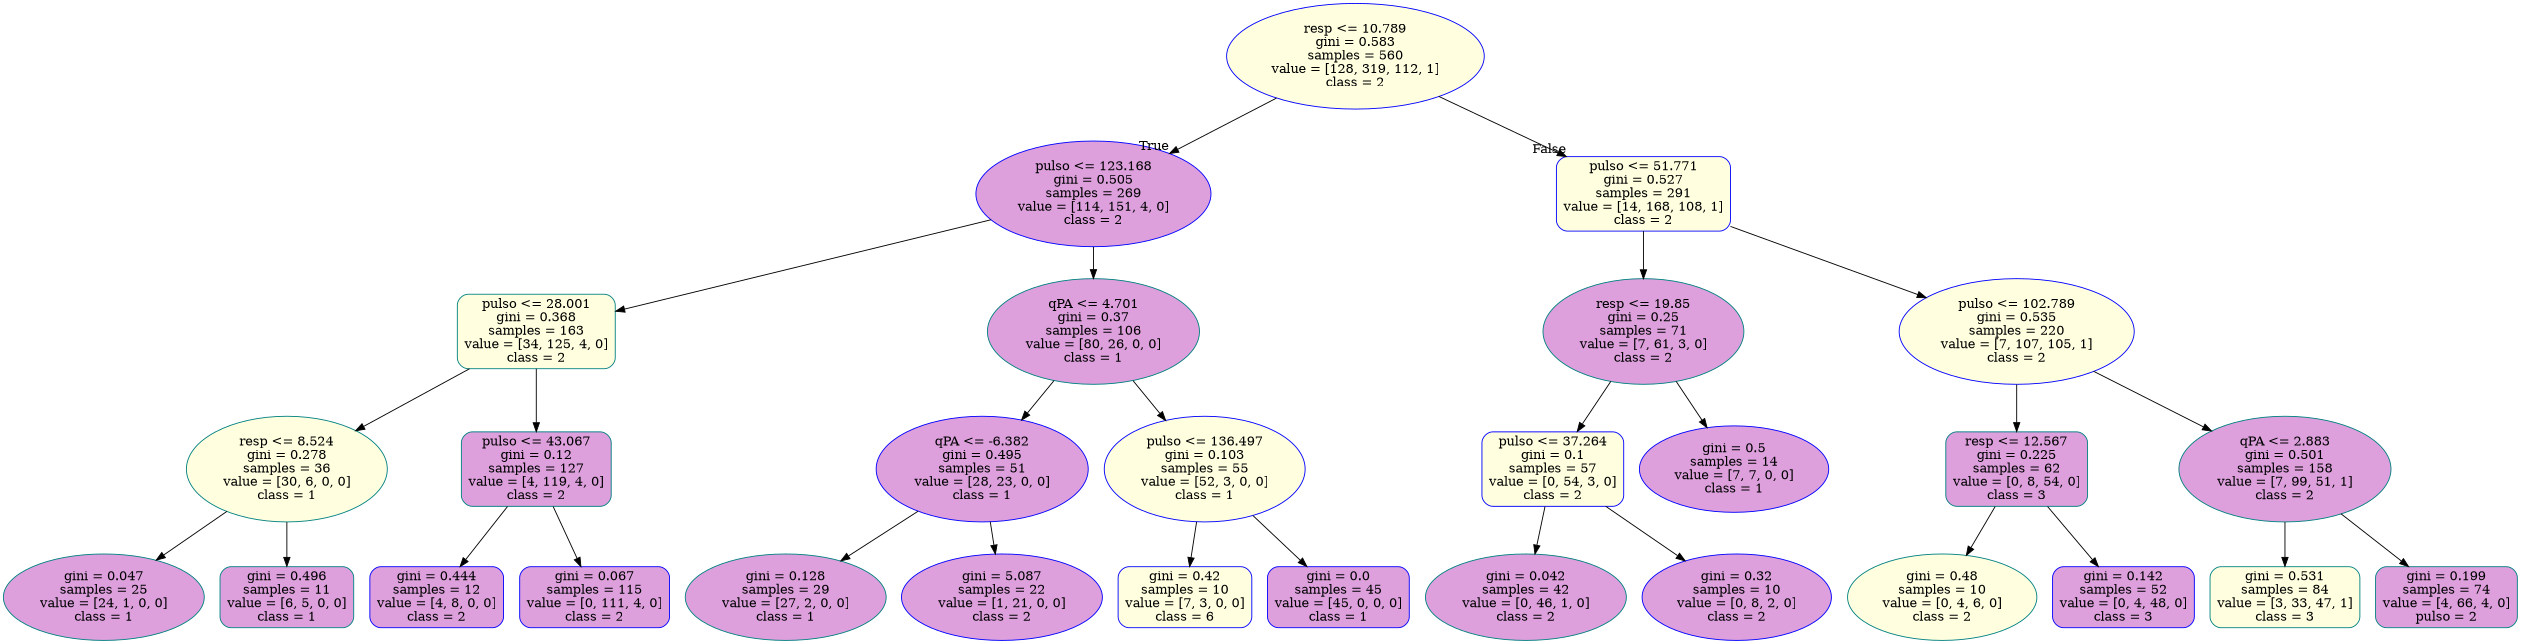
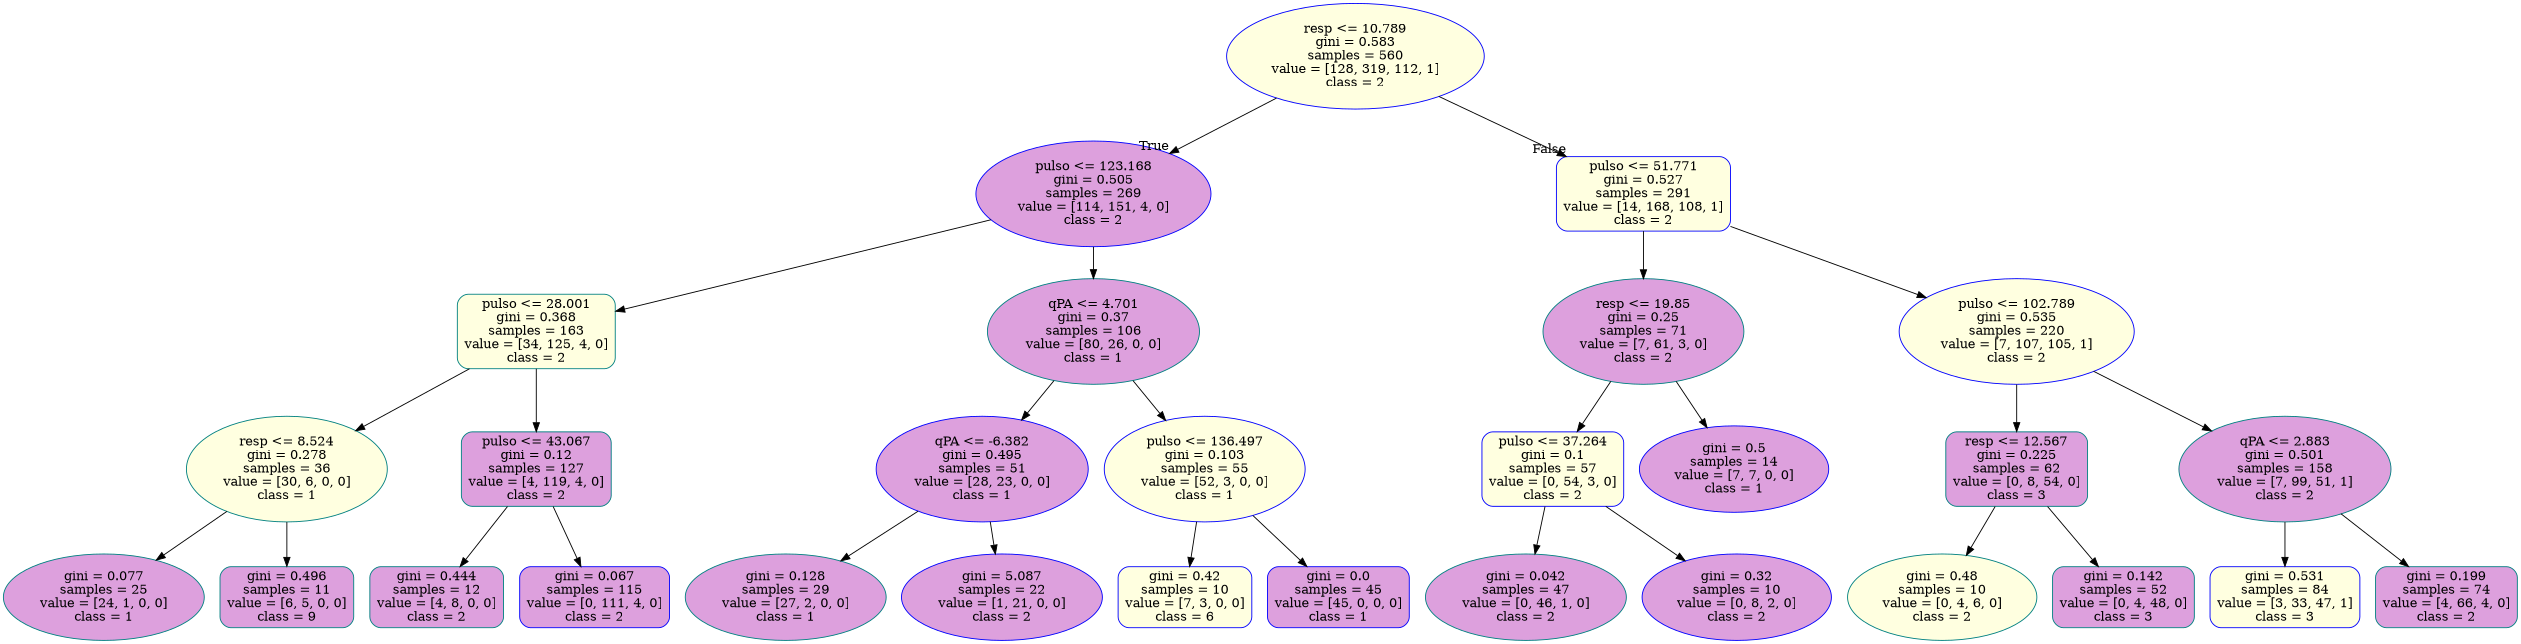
node "gini = 0.047 samples = 25 value = [24, 1, 0, 0] class = 1": label "gini = 0.047 samples = 25 value = [24, 1, 0, 0] class = 1" -> "gini = 0.077 samples = 25 value = [24, 1, 0, 0] class = 1"
node "gini = 0.496 samples = 11 value = [6, 5, 0, 0] class = 1": label "gini = 0.496 samples = 11 value = [6, 5, 0, 0] class = 1" -> "gini = 0.496 samples = 11 value = [6, 5, 0, 0] class = 9"
node "gini = 0.444 samples = 12 value = [4, 8, 0, 0] class = 2": color blue -> teal
node "gini = 0.042 samples = 42 value = [0, 46, 1, 0] class = 2": label "gini = 0.042 samples = 42 value = [0, 46, 1, 0] class = 2" -> "gini = 0.042 samples = 47 value = [0, 46, 1, 0] class = 2"
node "gini = 0.142 samples = 52 value = [0, 4, 48, 0] class = 3": color blue -> teal
node "gini = 0.531 samples = 84 value = [3, 33, 47, 1] class = 3": color teal -> blue
node "gini = 0.199 samples = 74 value = [4, 66, 4, 0] pulso = 2": label "gini = 0.199 samples = 74 value = [4, 66, 4, 0] pulso = 2" -> "gini = 0.199 samples = 74 value = [4, 66, 4, 0] class = 2"
